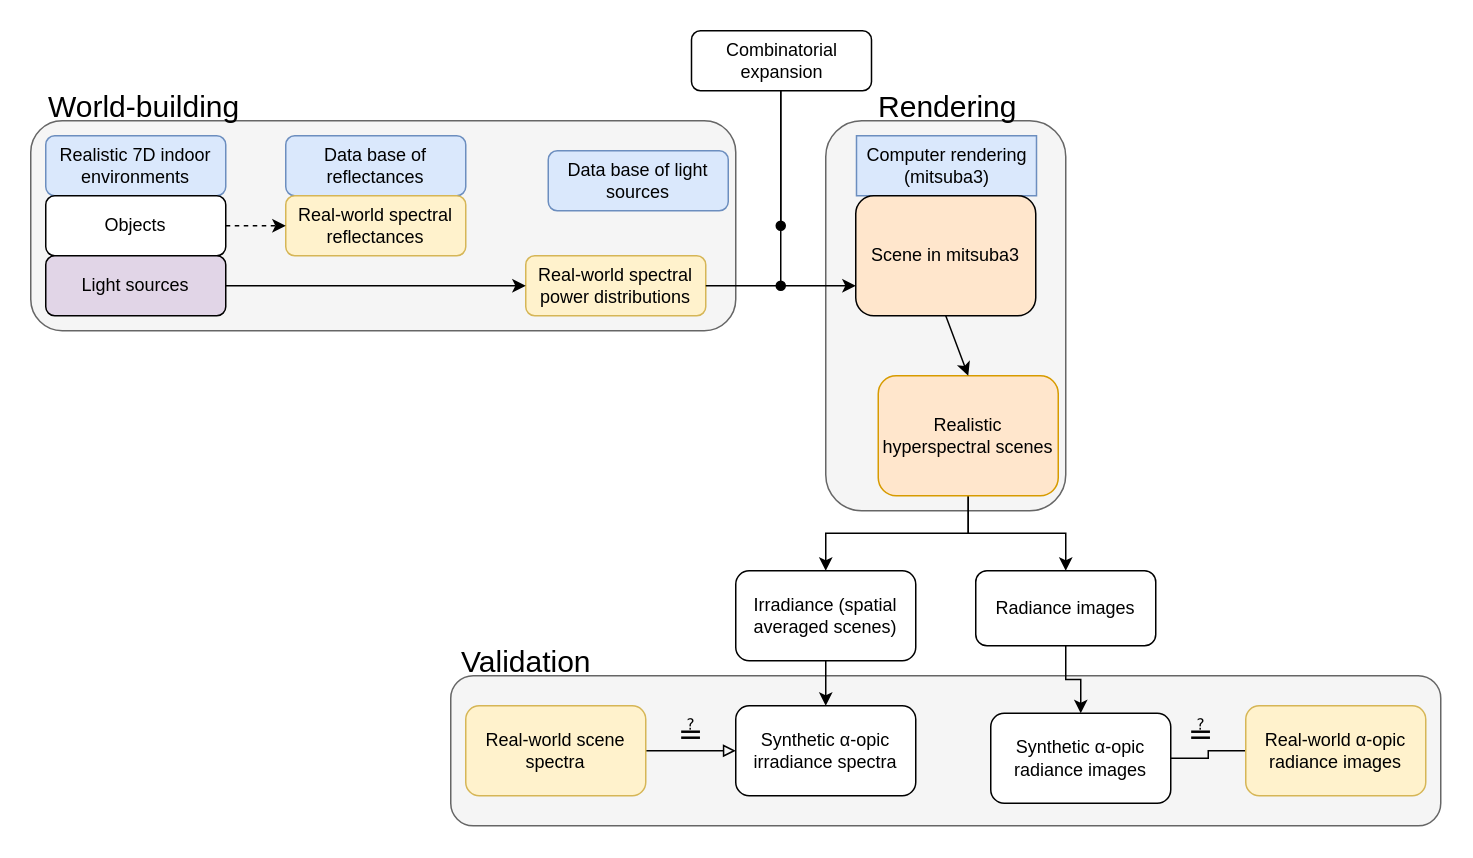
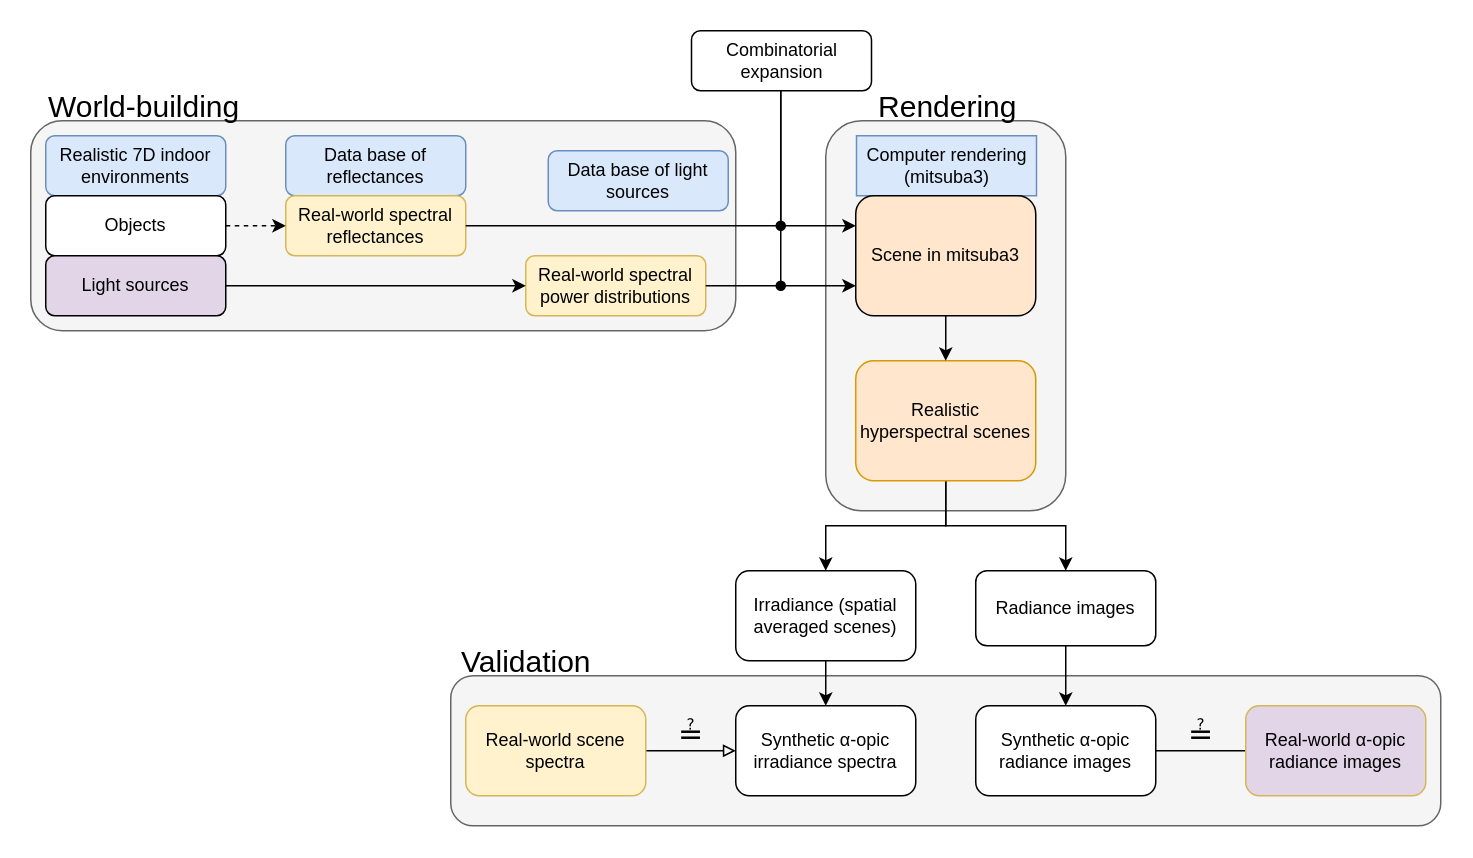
edge "Real-world spectral reflectances" -> "Scene in mitsuba3": added
node "Realistic hyperspectral scenes": moved (968, 436) -> (946, 421)
node "Real-world α-opic radiance images": fillcolor #fff2cc -> #e1d5e7
node "Synthetic α-opic radiance images": moved (1081, 758) -> (1066, 751)
